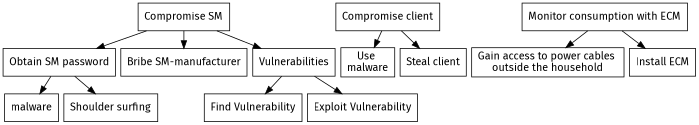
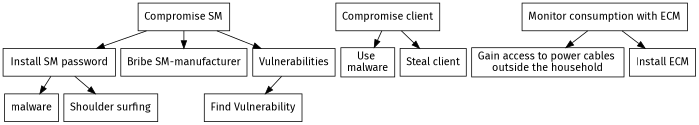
node "Obtain SM password": label "Obtain SM password" -> "Install SM password"
node "Exploit Vulnerability": removed
